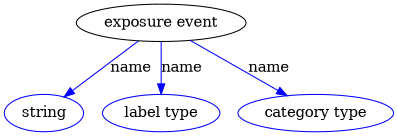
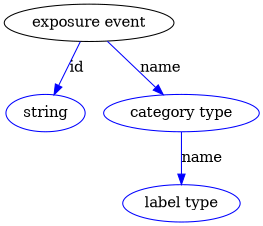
edge "exposure event" -> "label type": now "category type" -> "label type"
edge "exposure event" -> "string": label "name" -> "id"
